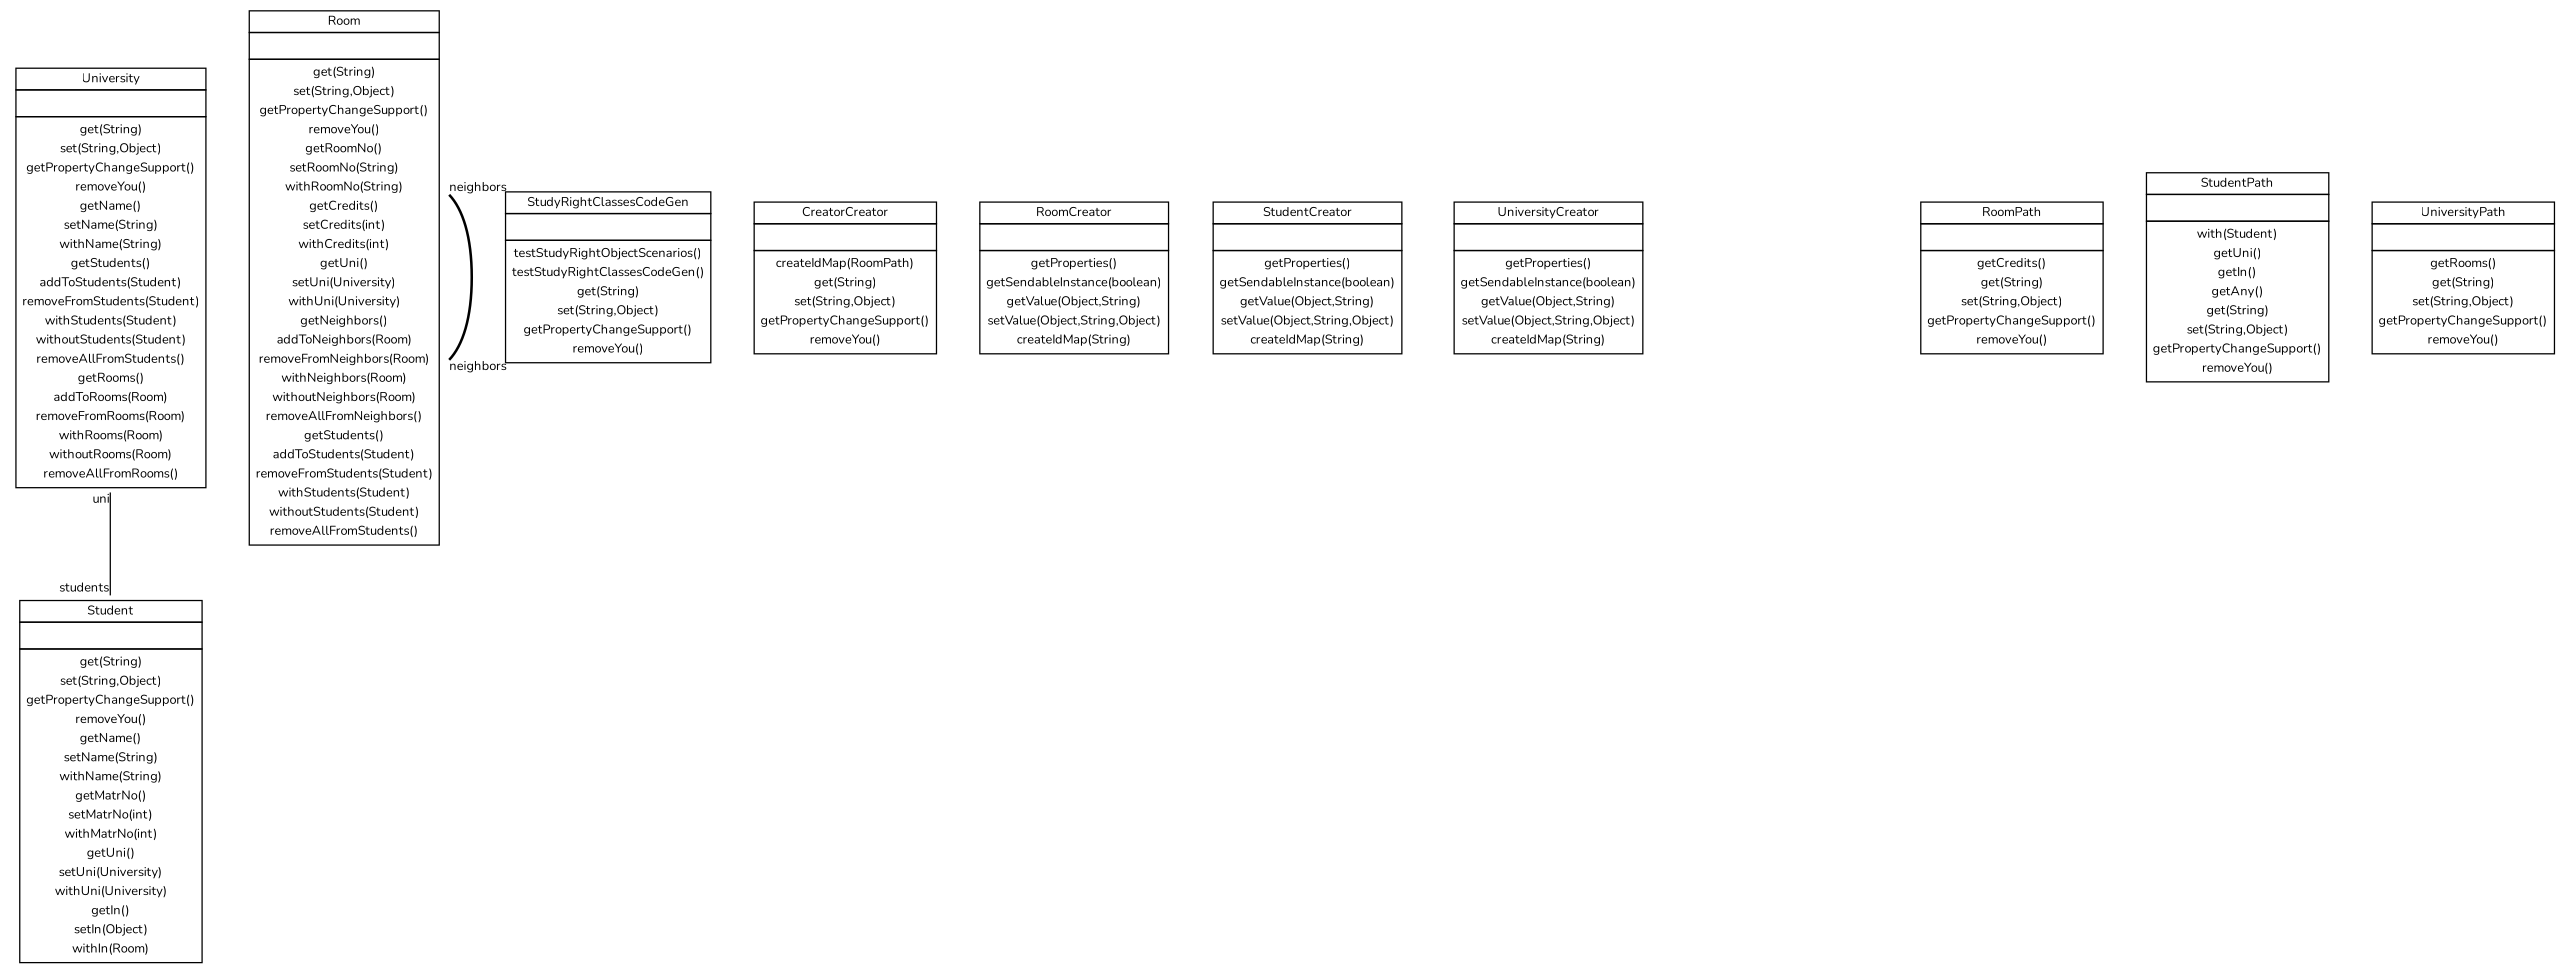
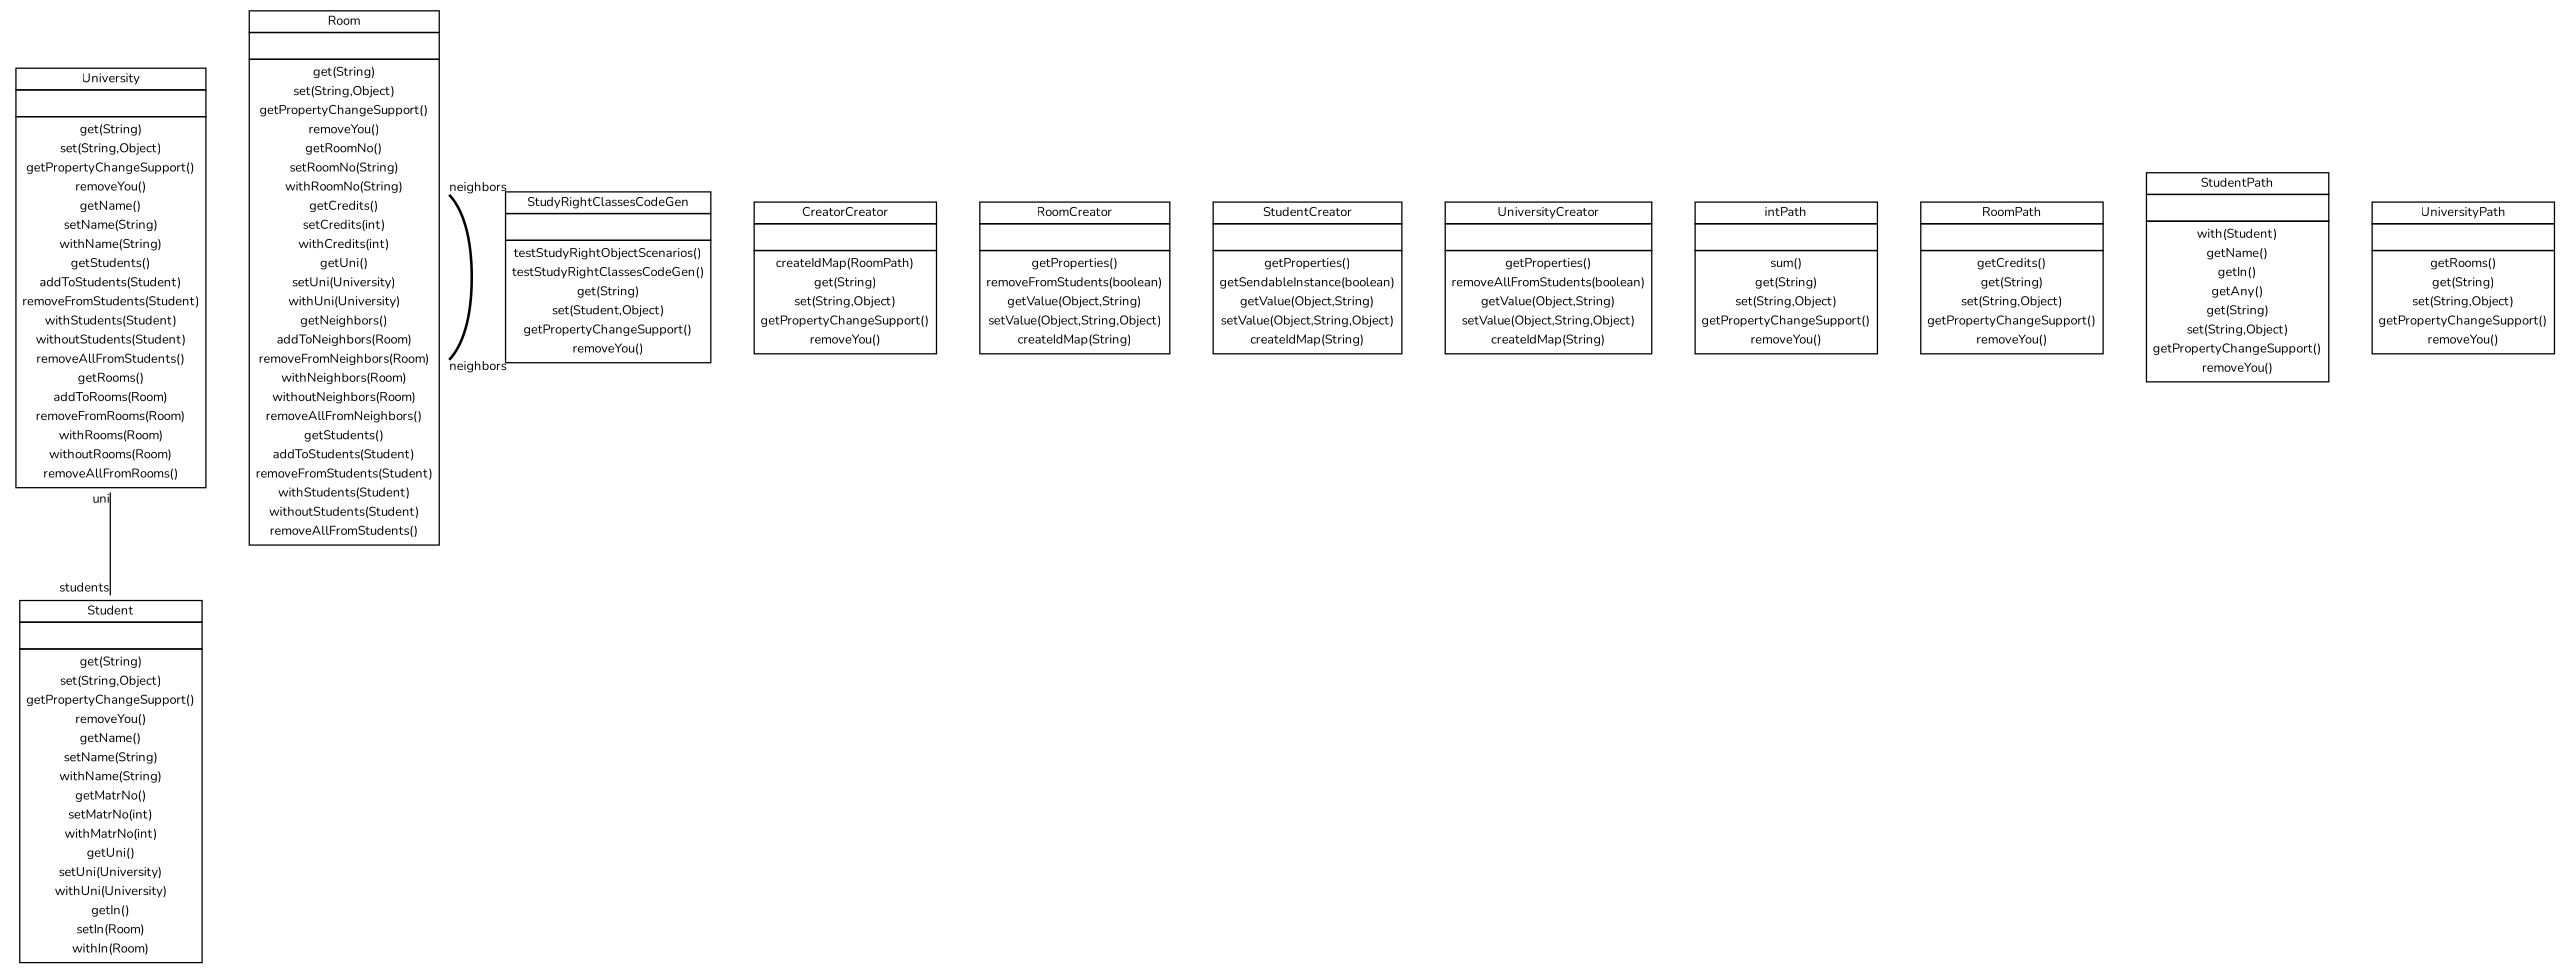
node "StudentPath": text "getUni()" -> "getName()"
node "intPath": added
node "RoomCreator": text "getSendableInstance(boolean)" -> "removeFromStudents(boolean)"
node "UniversityCreator": text "getSendableInstance(boolean)" -> "removeAllFromStudents(boolean)"
node "StudyRightClassesCodeGen": text "set(String,Object)" -> "set(Student,Object)"
node "Student": text "setIn(Object)" -> "setIn(Room)"
